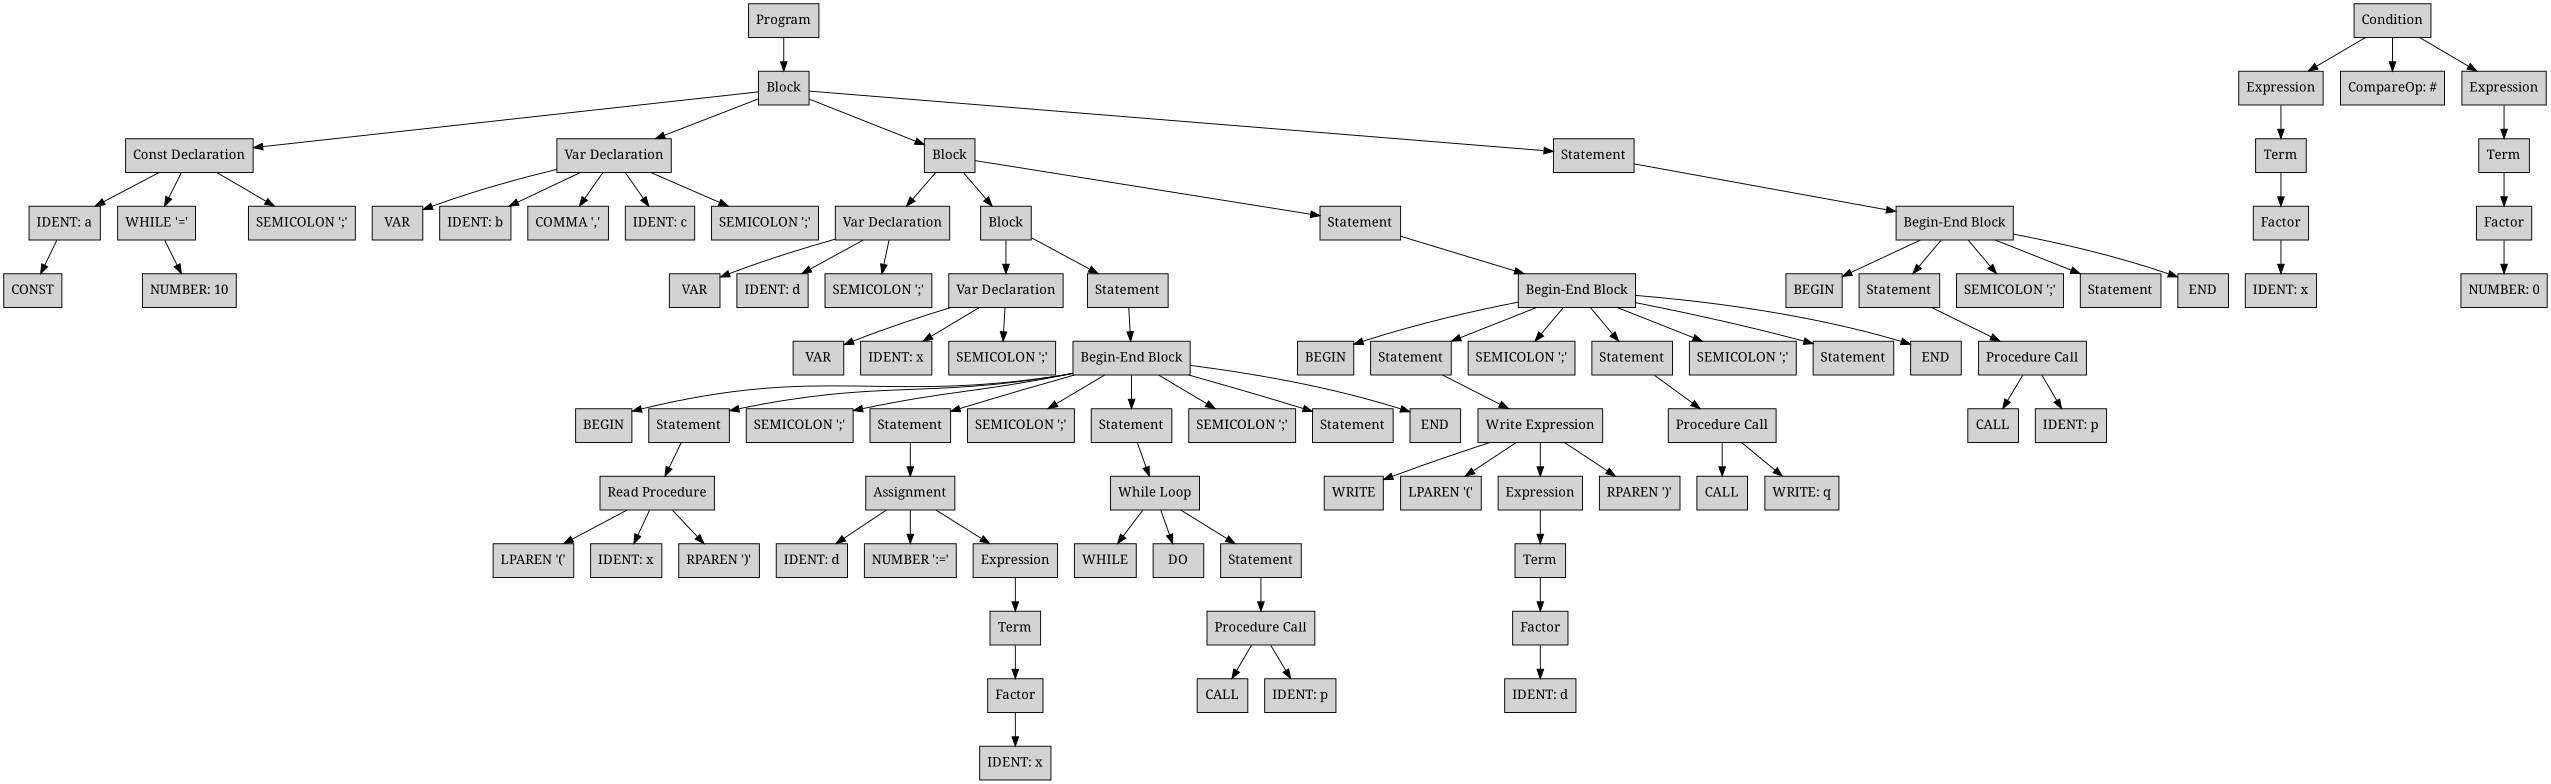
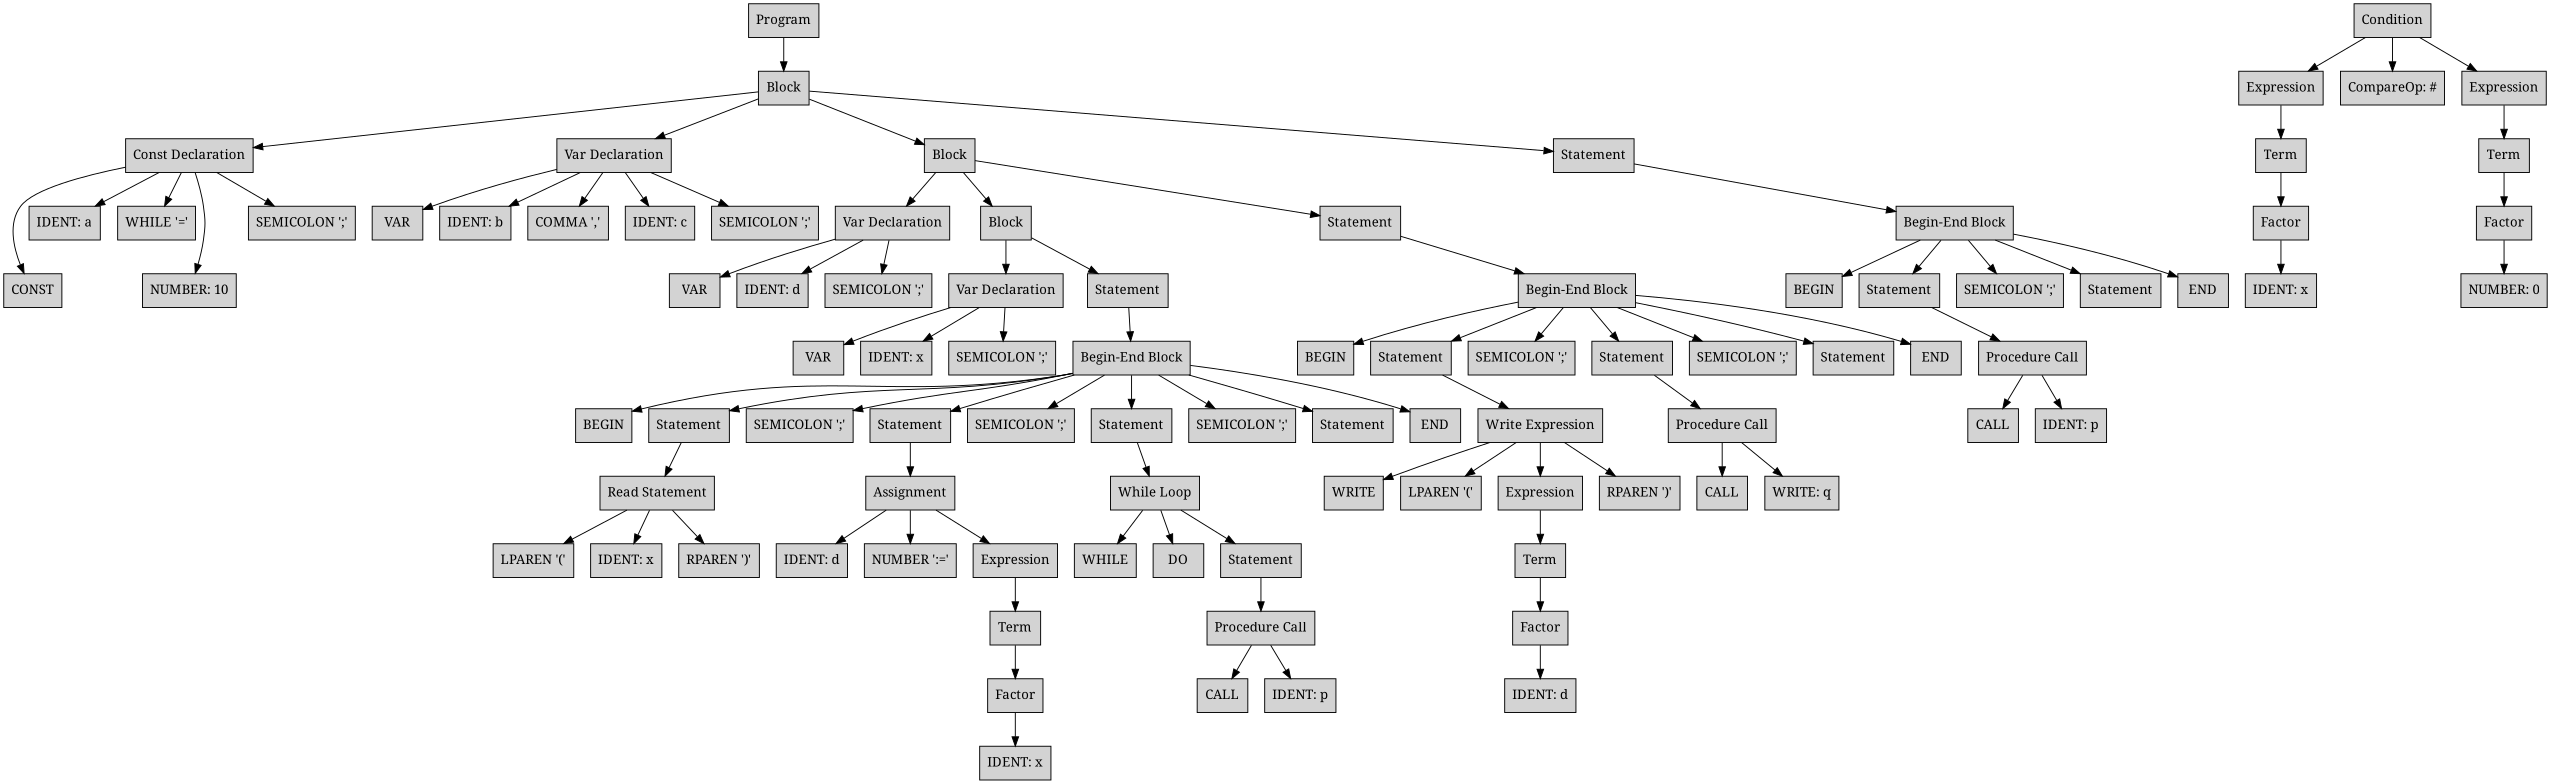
edge "IDENT: a" -> "CONST": now "Const Declaration" -> "CONST"
edge "WHILE '='" -> "NUMBER: 10": now "Const Declaration" -> "NUMBER: 10"
node "Read Procedure": label "Read Procedure" -> "Read Statement"
